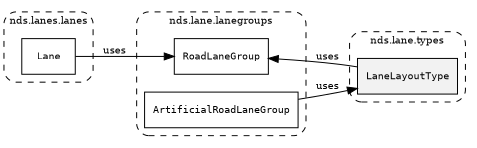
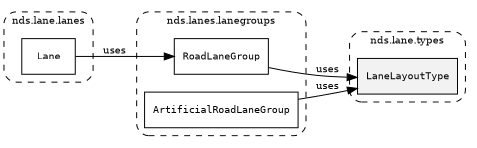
cluster "nds.lanes.lanes": label "nds.lanes.lanes" -> "nds.lane.lanes"
cluster "nds.lane.lanegroups": label "nds.lane.lanegroups" -> "nds.lanes.lanegroups"
edge "LaneLayoutType" -> "RoadLaneGroup": reversed
